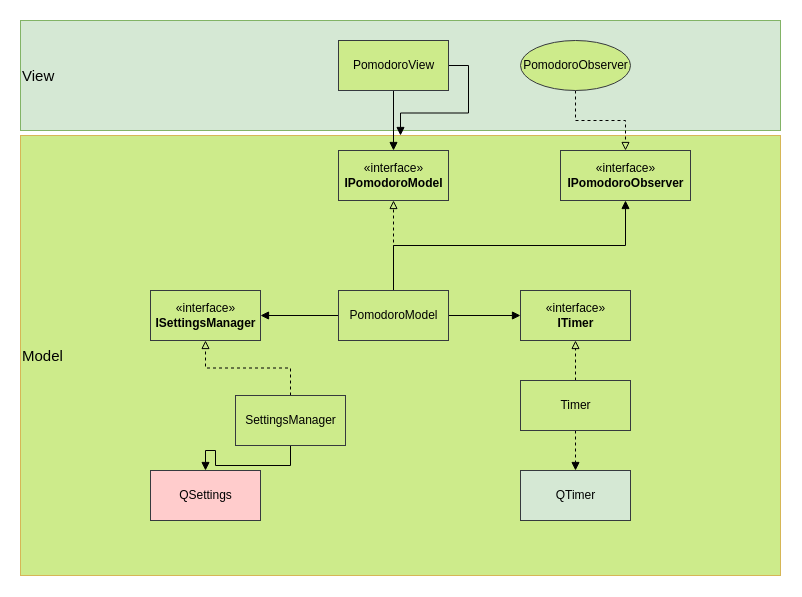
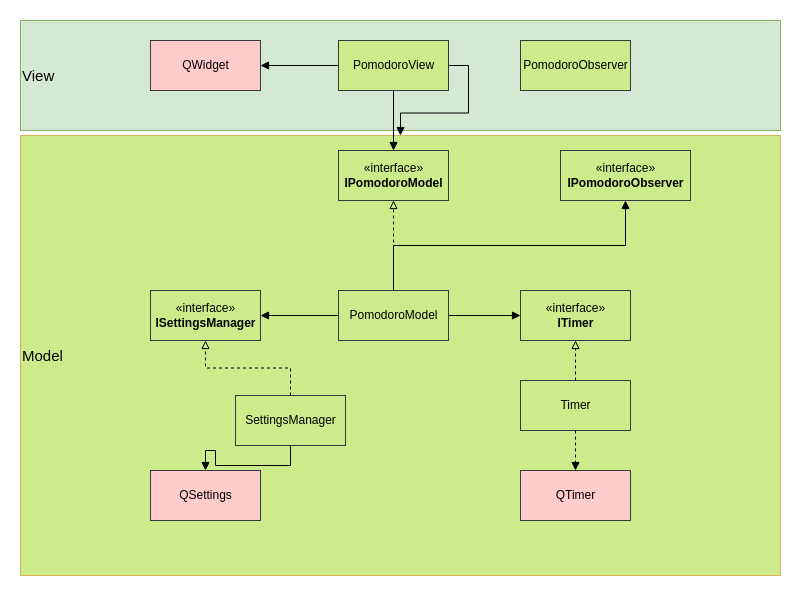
node "QWidget": added
edge "PomodoroView" -> "QWidget": added
node "PomodoroObserver": shape ellipse -> rectangle
edge "PomodoroObserver" -> "«interface» IPomodoroObserver": removed
node "QTimer": fillcolor #d5e8d4 -> #ffcccc
